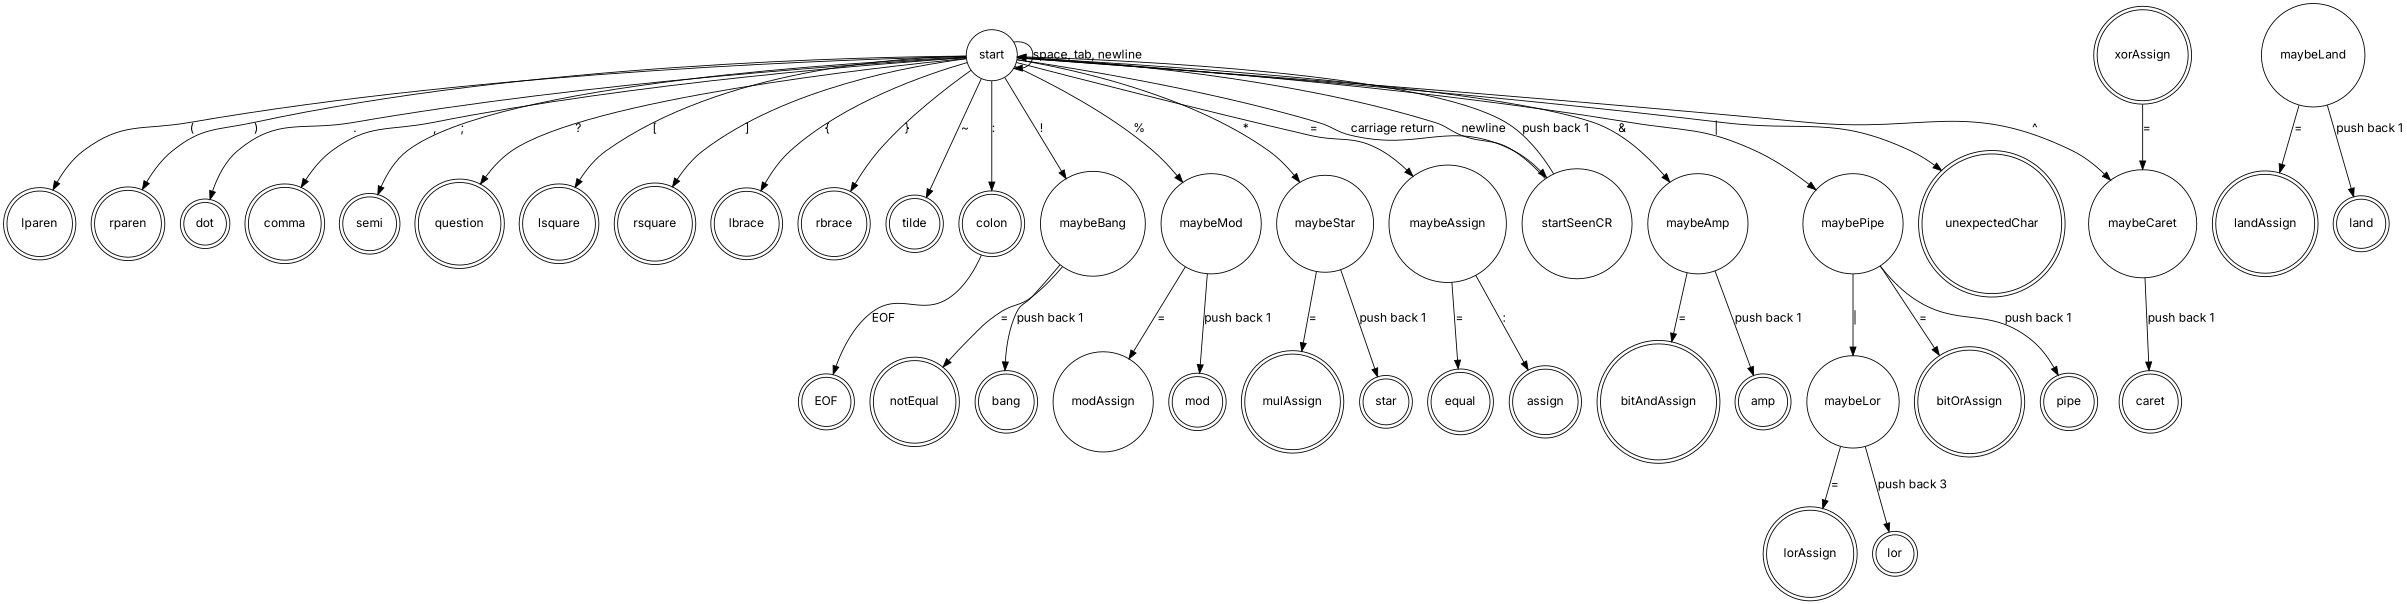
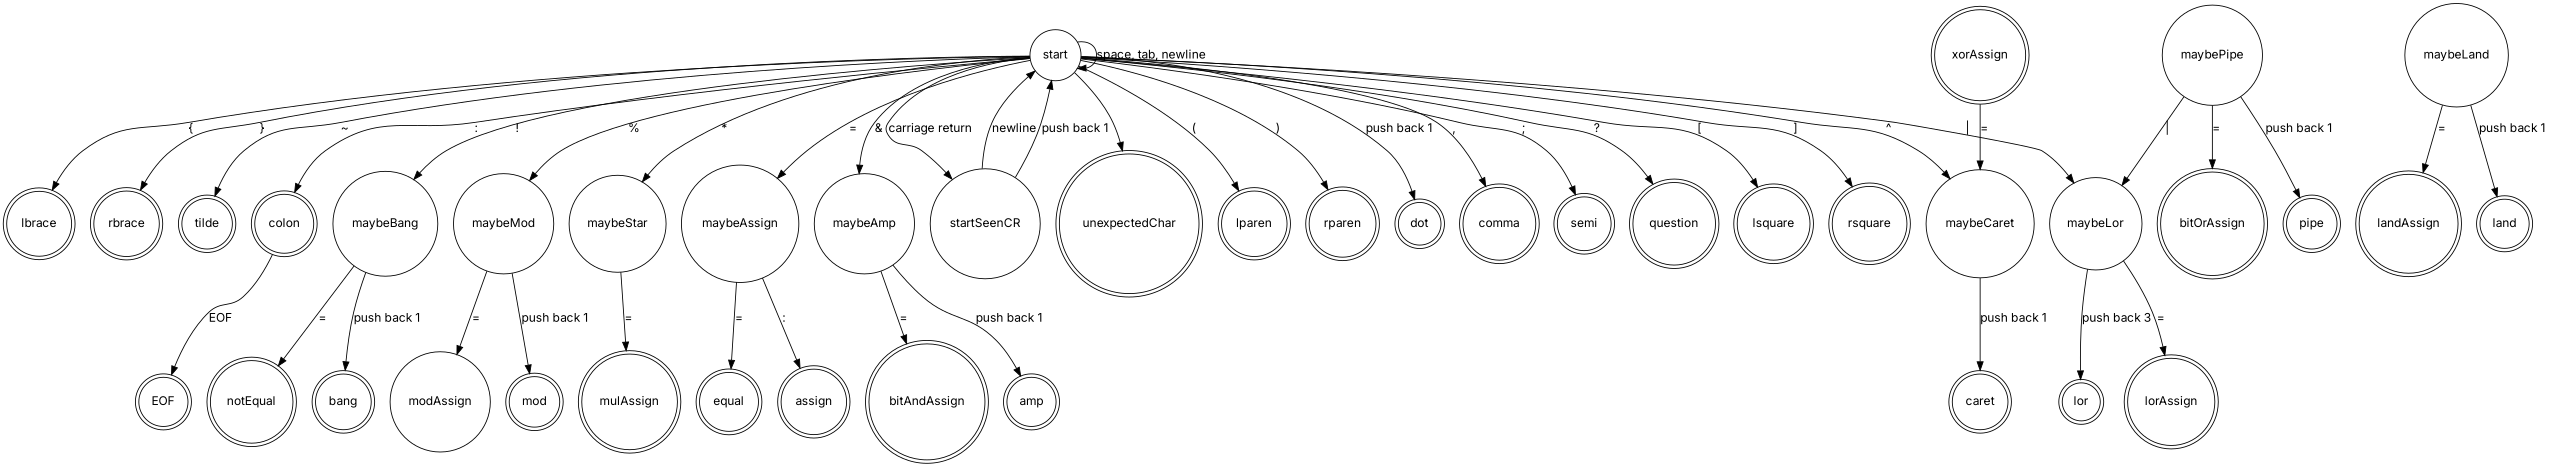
edge "start" -> "maybePipe": now "start" -> "maybeLor"
edge "start" -> "dot": label "." -> "push back 1"
node "star": removed
